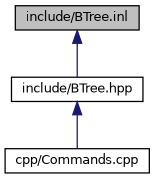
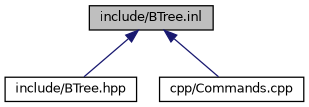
edge "cpp/Commands.cpp" -> "include/BTree.hpp": now "cpp/Commands.cpp" -> "include/BTree.inl"
